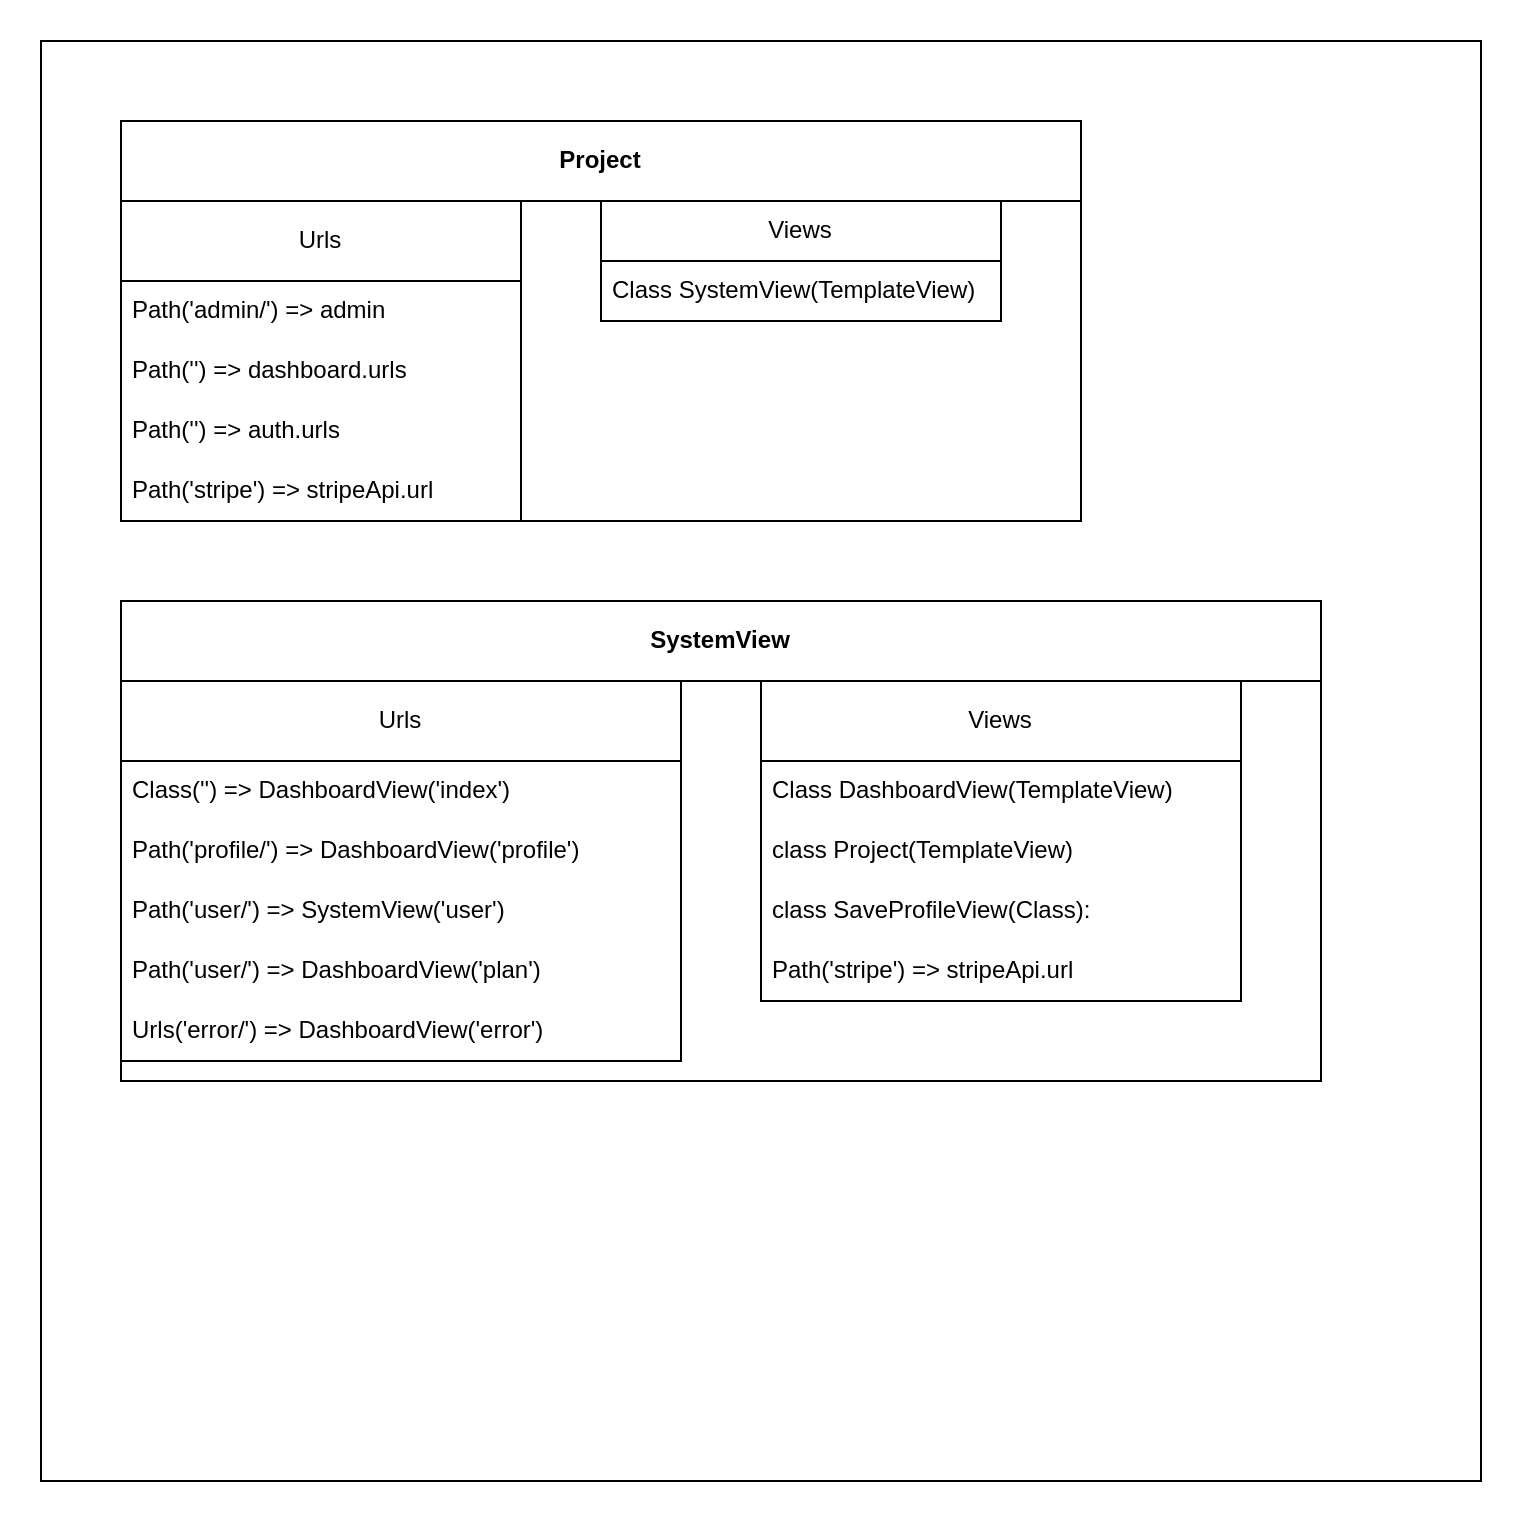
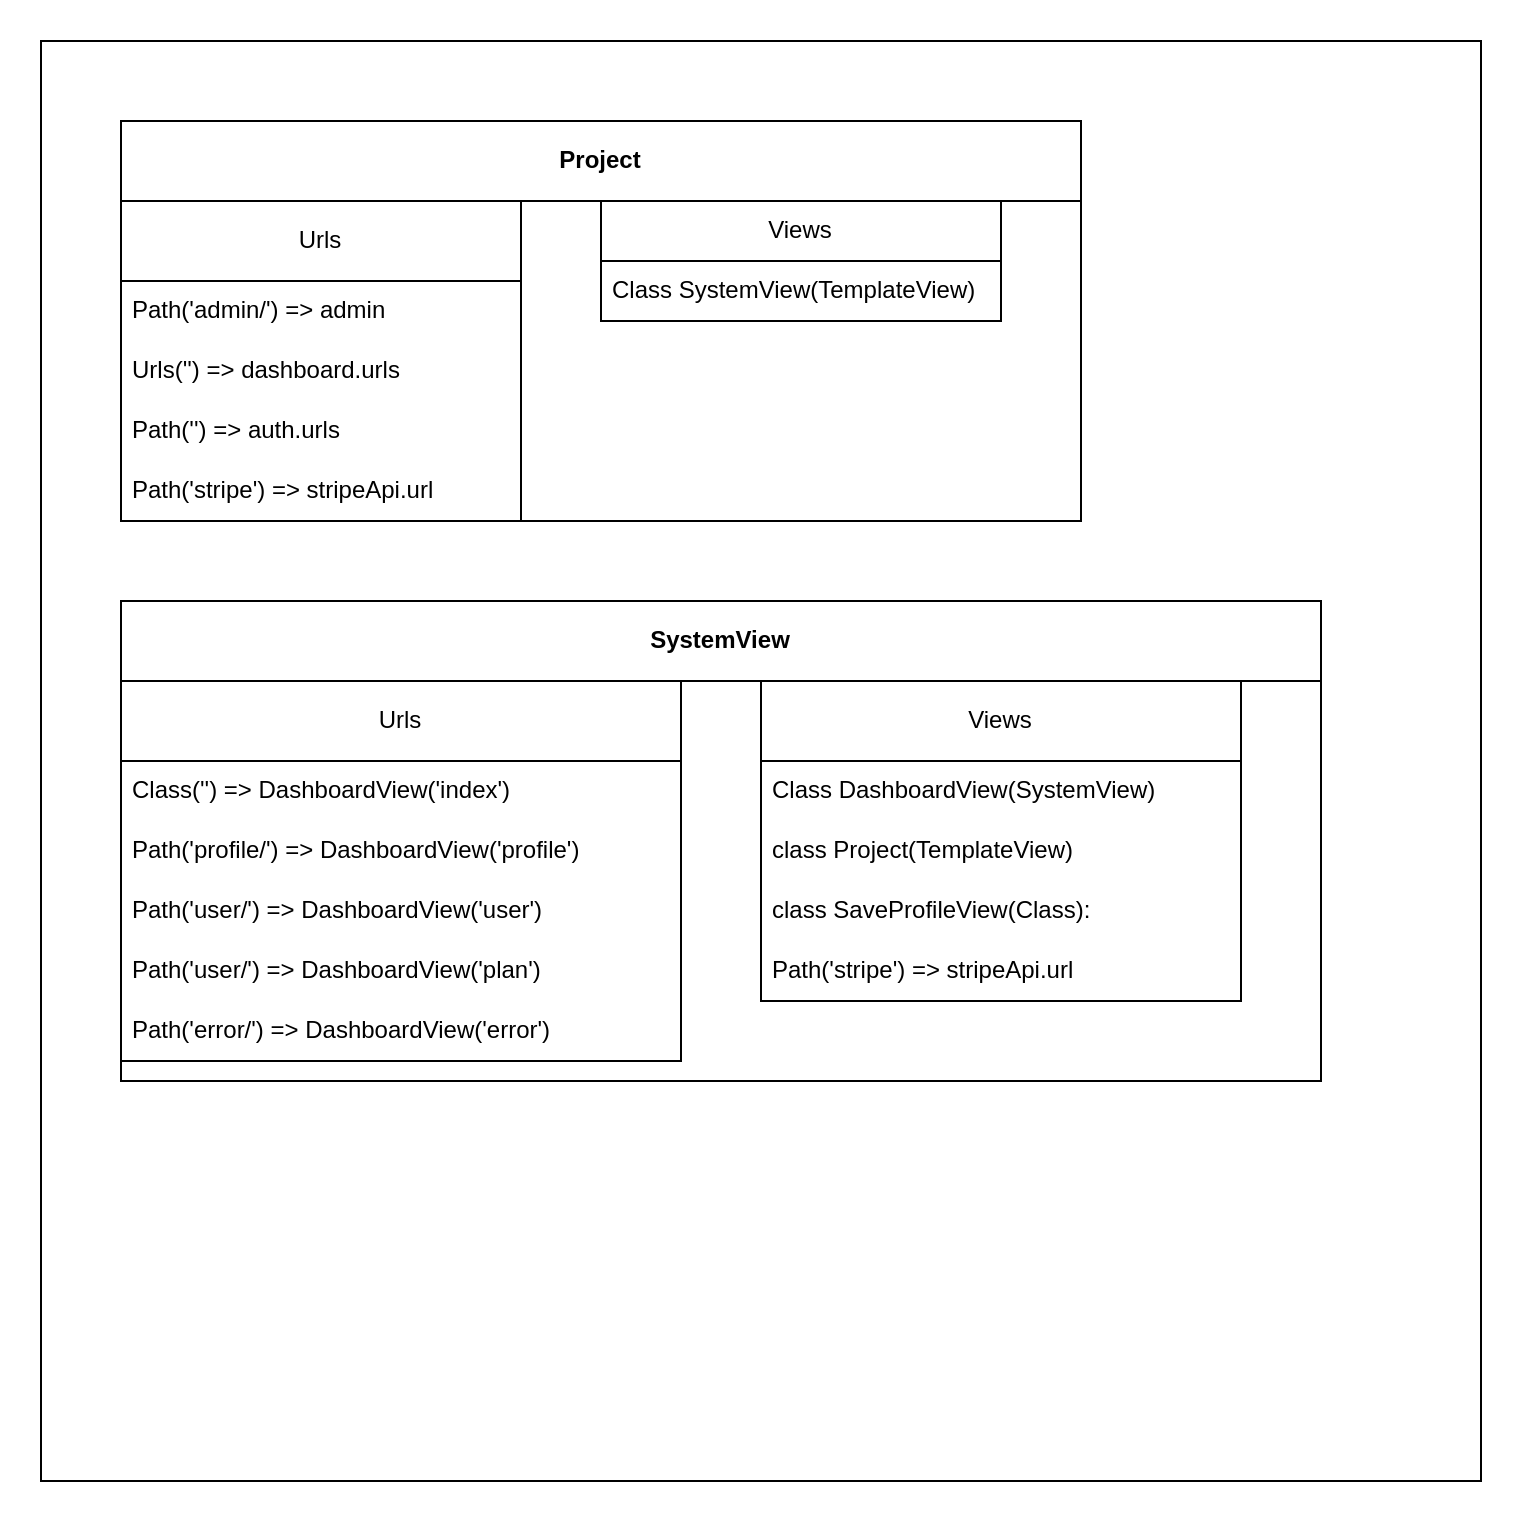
node "Path('') => dashboard.urls": label "Path('') => dashboard.urls" -> "Urls('') => dashboard.urls"
node "Class DashboardView(TemplateView)": label "Class DashboardView(TemplateView)" -> "Class DashboardView(SystemView)"
node "Path('user/') => SystemView('user')": label "Path('user/') => SystemView('user')" -> "Path('user/') => DashboardView('user')"
node "Urls('error/') => DashboardView('error')": label "Urls('error/') => DashboardView('error')" -> "Path('error/') => DashboardView('error')"
